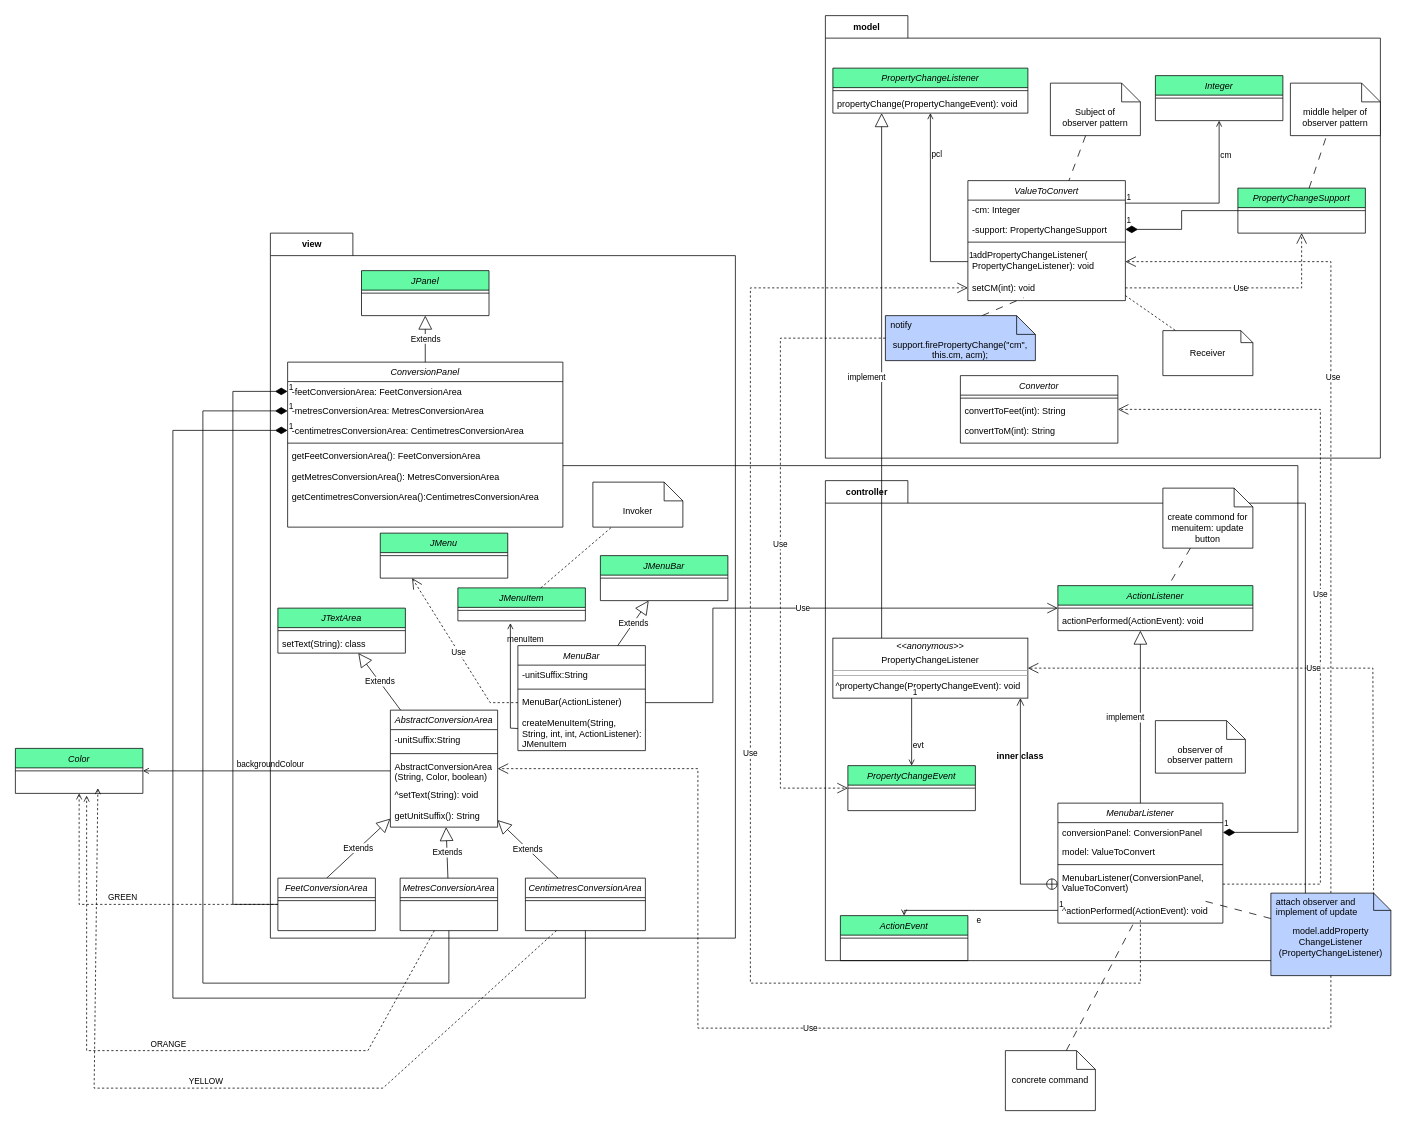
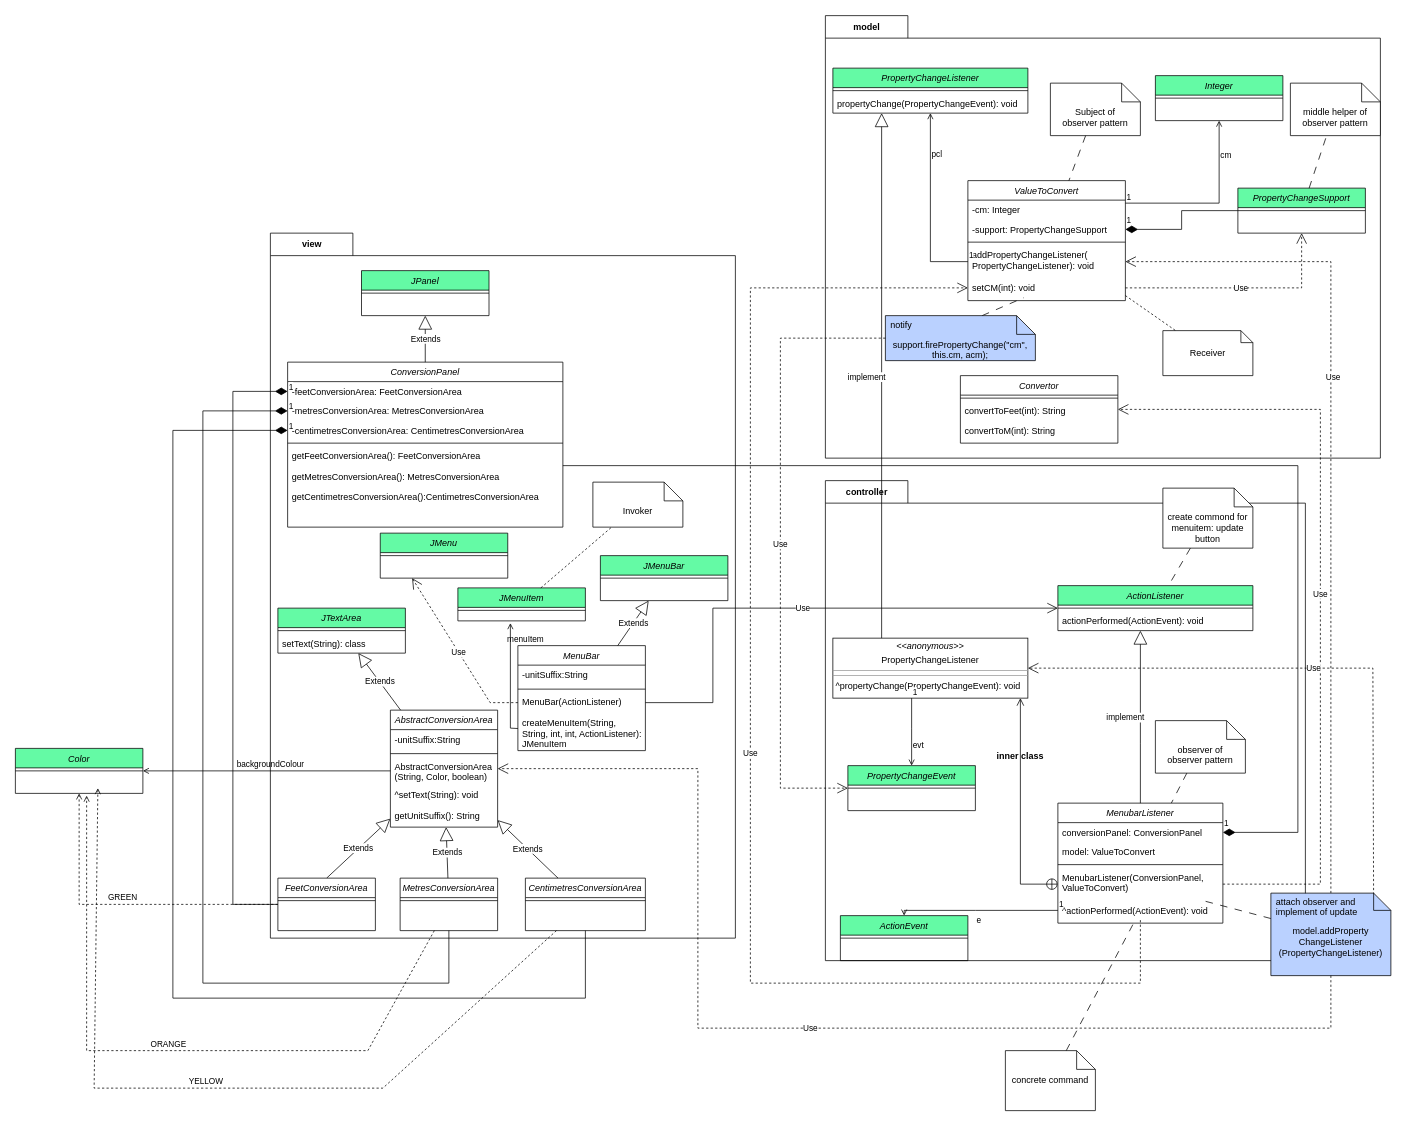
edge "observer of observer pattern" -- "MenubarListener": added
